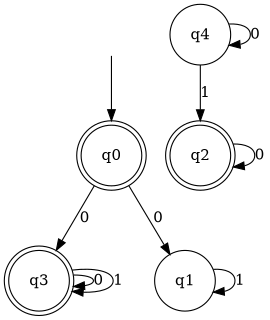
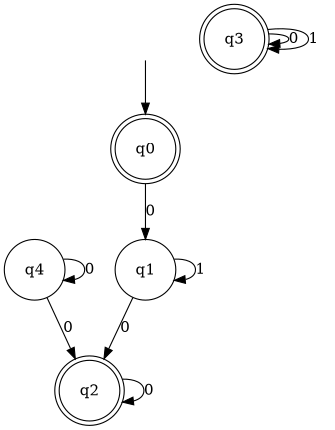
edge "q4" -> "q2": label "1" -> "0"
edge "q0" -> "q3": removed, label "0"
edge "q1" -> "q2": added, label "0"
